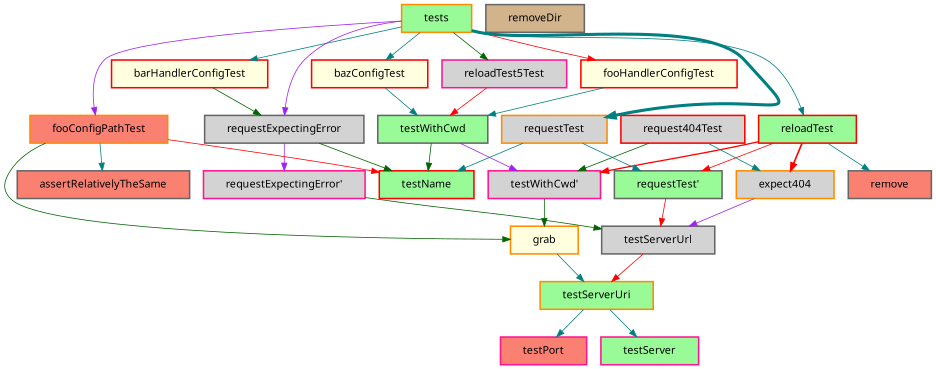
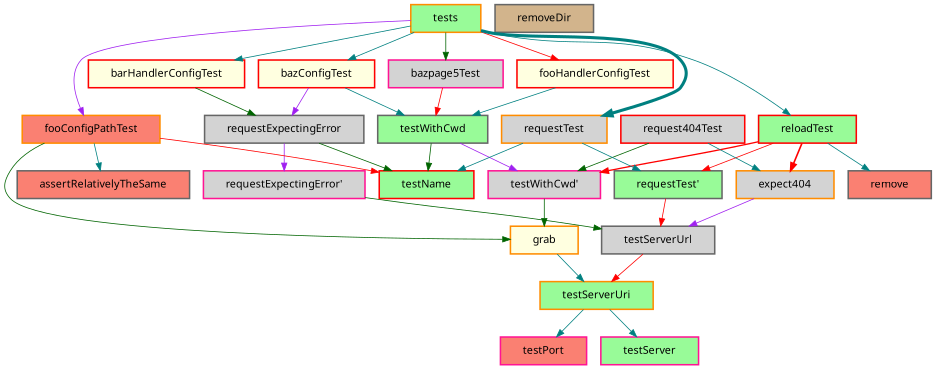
edge "tests" -> "requestExpectingError": now "bazConfigTest" -> "requestExpectingError"
node "reloadTest5Test": label "reloadTest5Test" -> "bazpage5Test"
